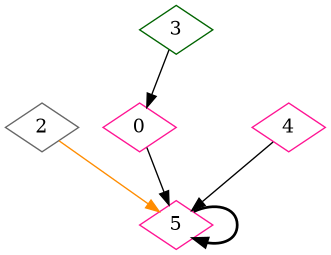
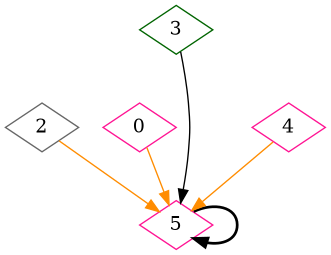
edge "3" -> "0": now "3" -> "5"
edge "0" -> "5": color black -> darkorange
edge "4" -> "5": color black -> darkorange
